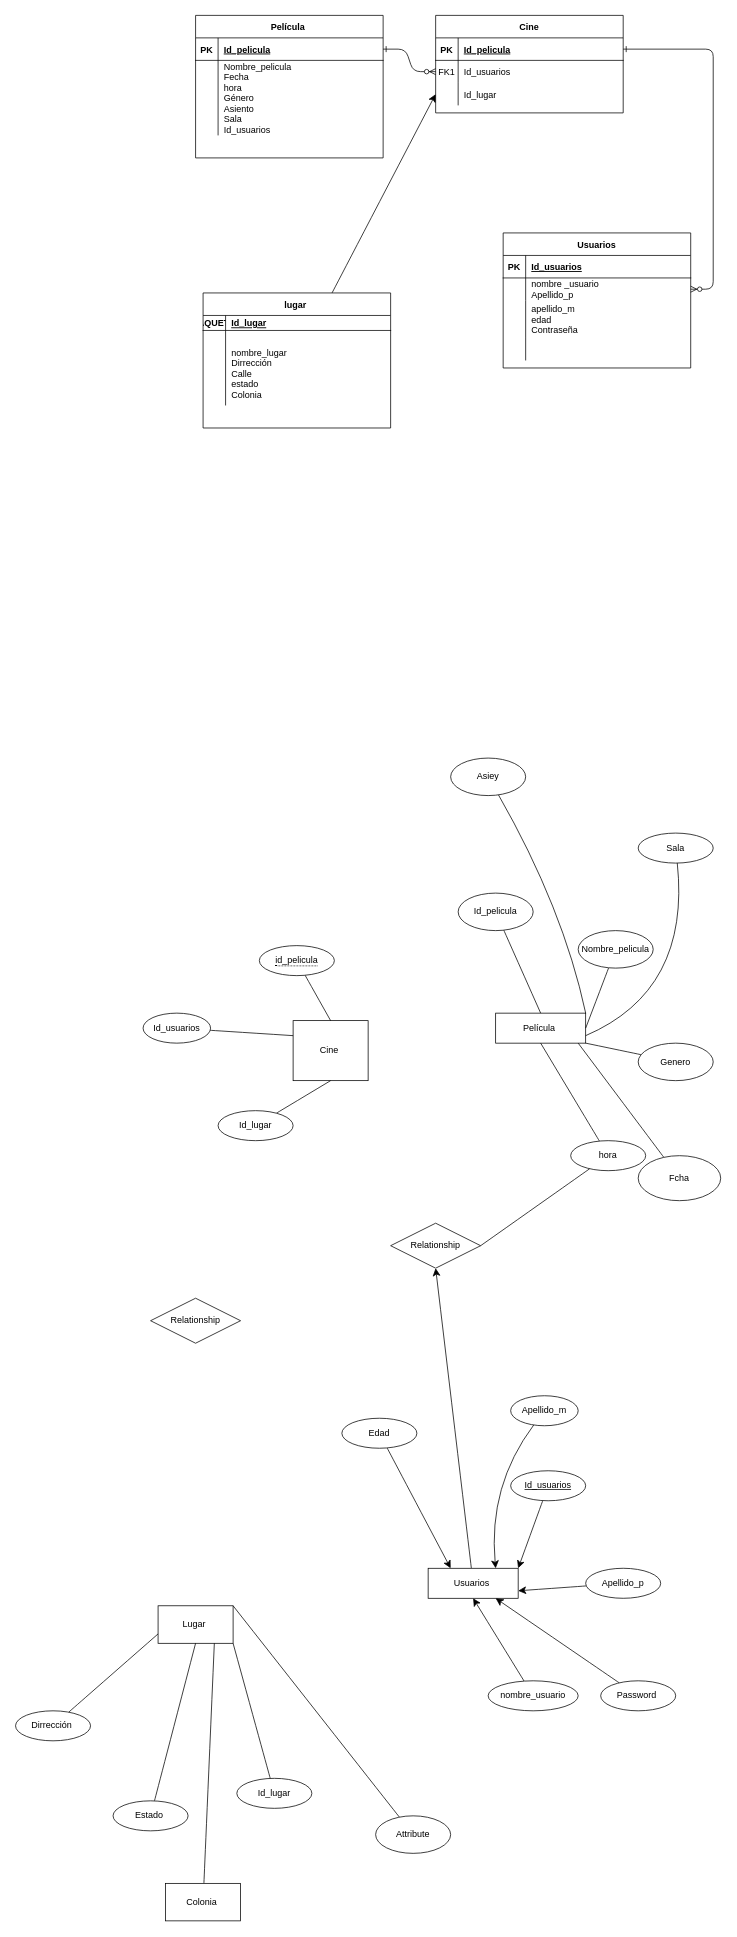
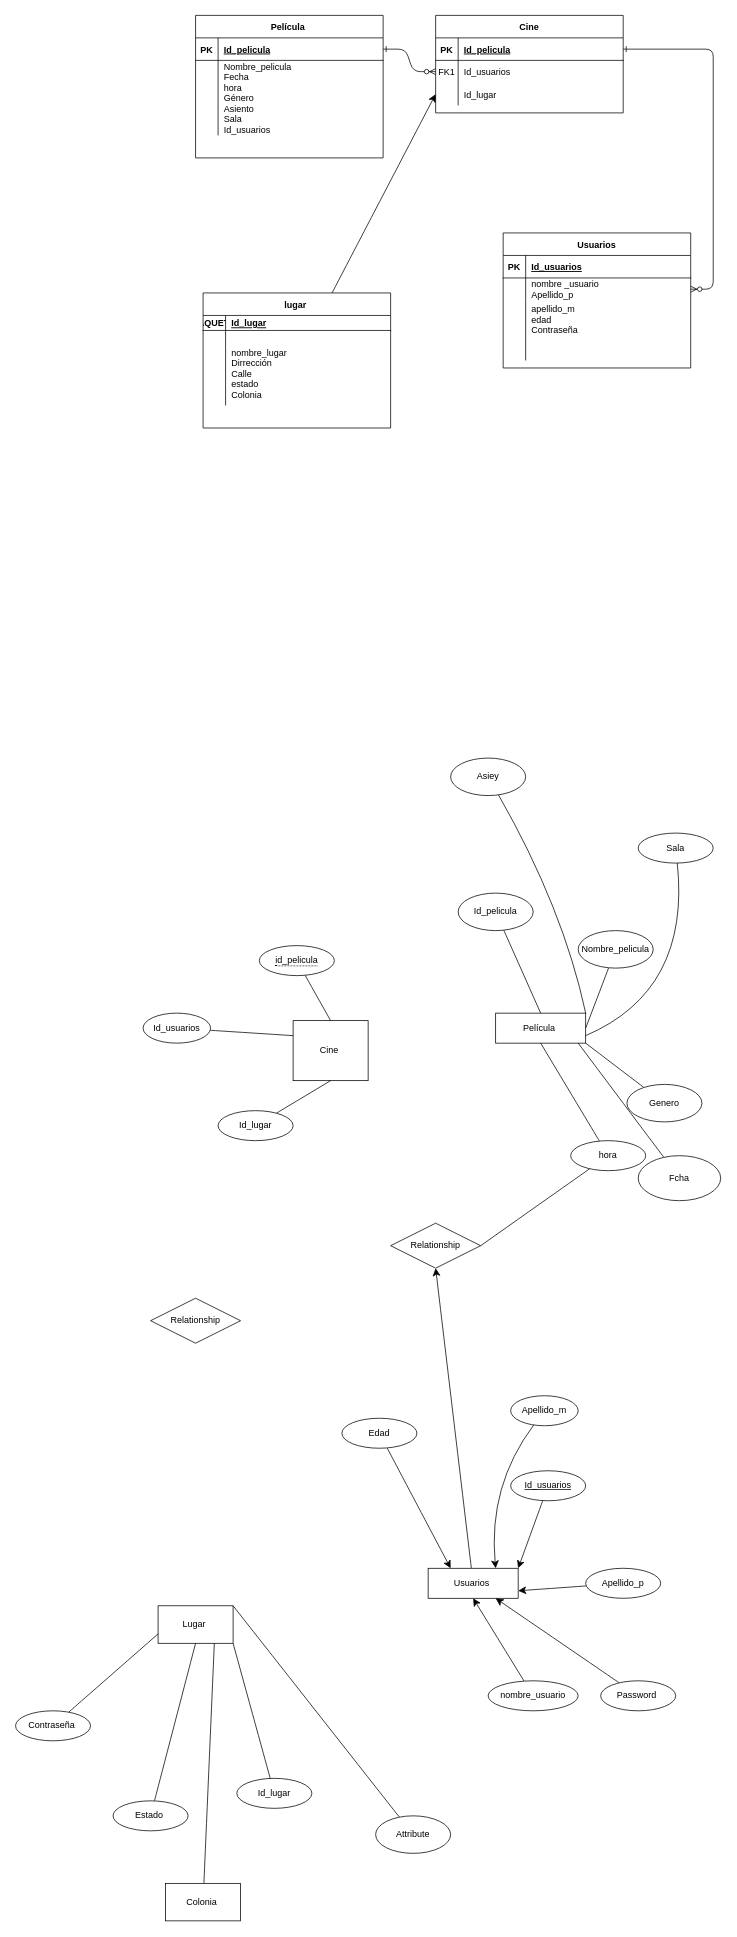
node "Genero": moved (675, 1062) -> (664, 1103)
node "Dirrección": label "Dirrección" -> "Contraseña"
